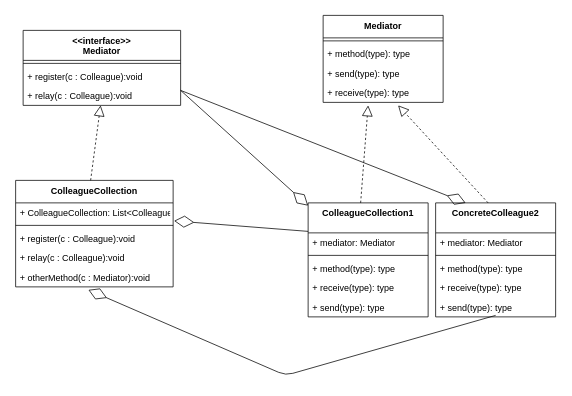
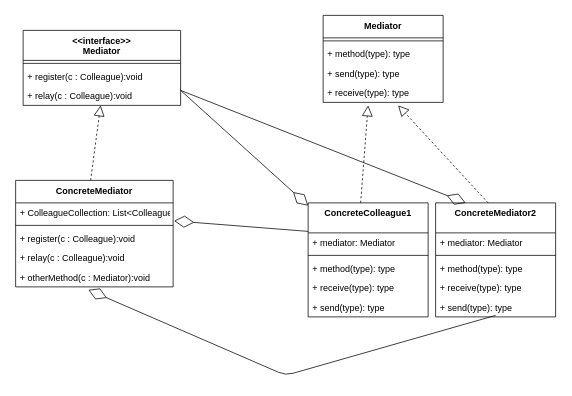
node "ColleagueCollection": label "ColleagueCollection" -> "ConcreteMediator"
node "ColleagueCollection1": label "ColleagueCollection1" -> "ConcreteColleague1"
node "ConcreteColleague2": label "ConcreteColleague2" -> "ConcreteMediator2"
